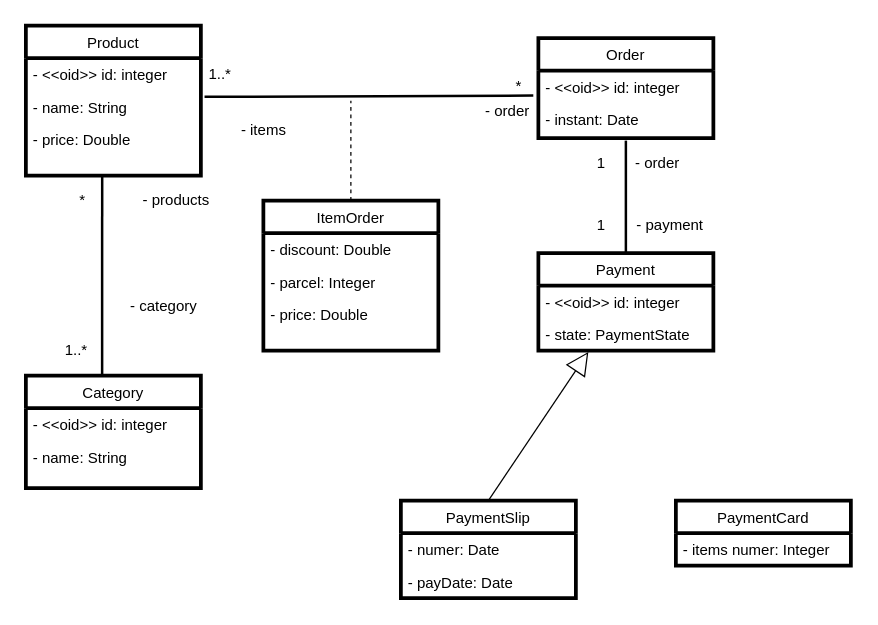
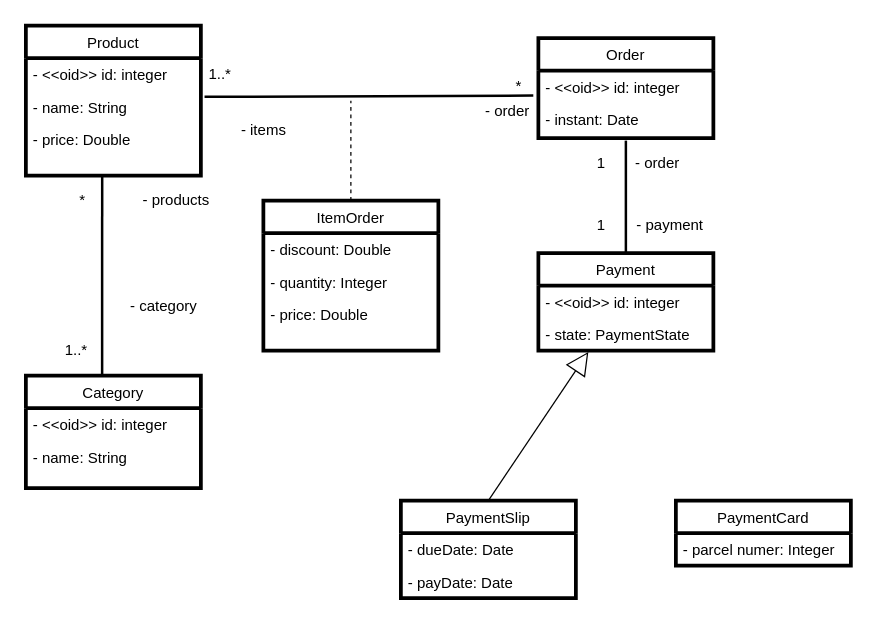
node "- parcel: Integer": label "- parcel: Integer" -> "- quantity: Integer"
node "- numer: Date": label "- numer: Date" -> "- dueDate: Date"
node "- items numer: Integer": label "- items numer: Integer" -> "- parcel numer: Integer"
